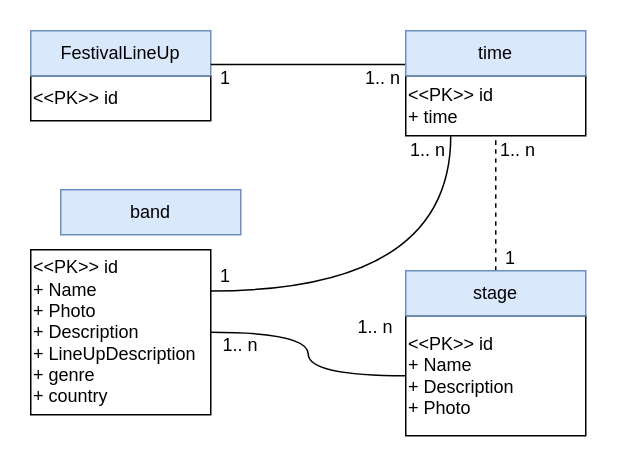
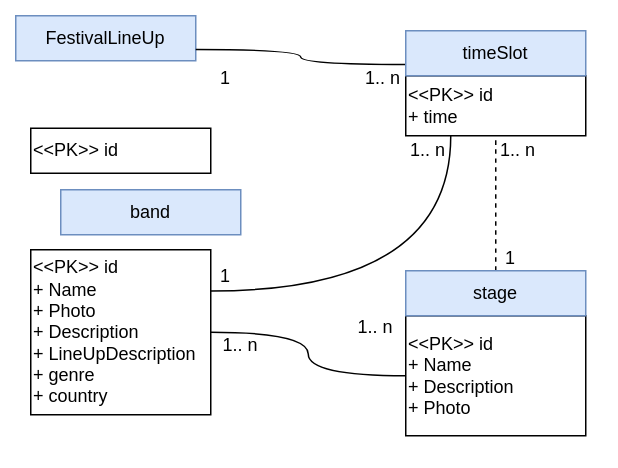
node "FestivalLineUp": moved (121, 53) -> (106, 38)
node "time": label "time" -> "timeSlot"
node "<<PK>> id": moved (121, 98) -> (121, 151)
